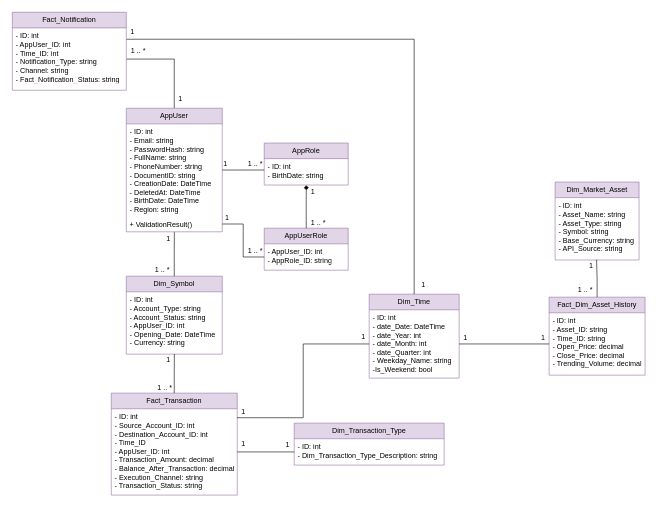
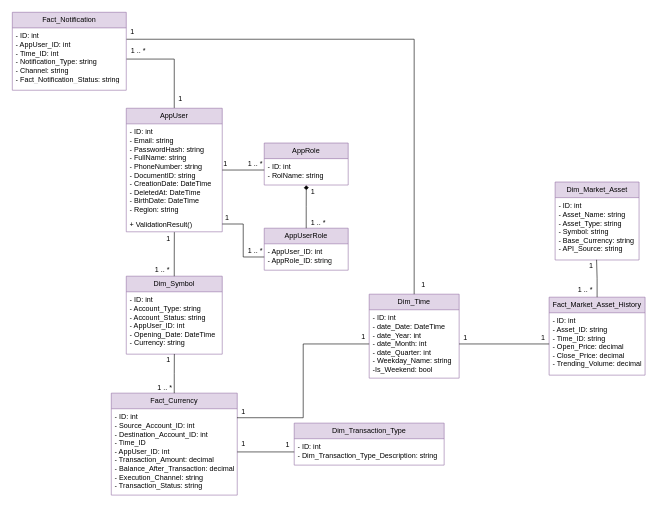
node "- ID: int - BirthDate: string": label "- ID: int - BirthDate: string" -> "- ID: int - RolName: string"
node "Fact_Dim_Asset_History": label "Fact_Dim_Asset_History" -> "Fact_Market_Asset_History"
node "Fact_Transaction": label "Fact_Transaction" -> "Fact_Currency"
